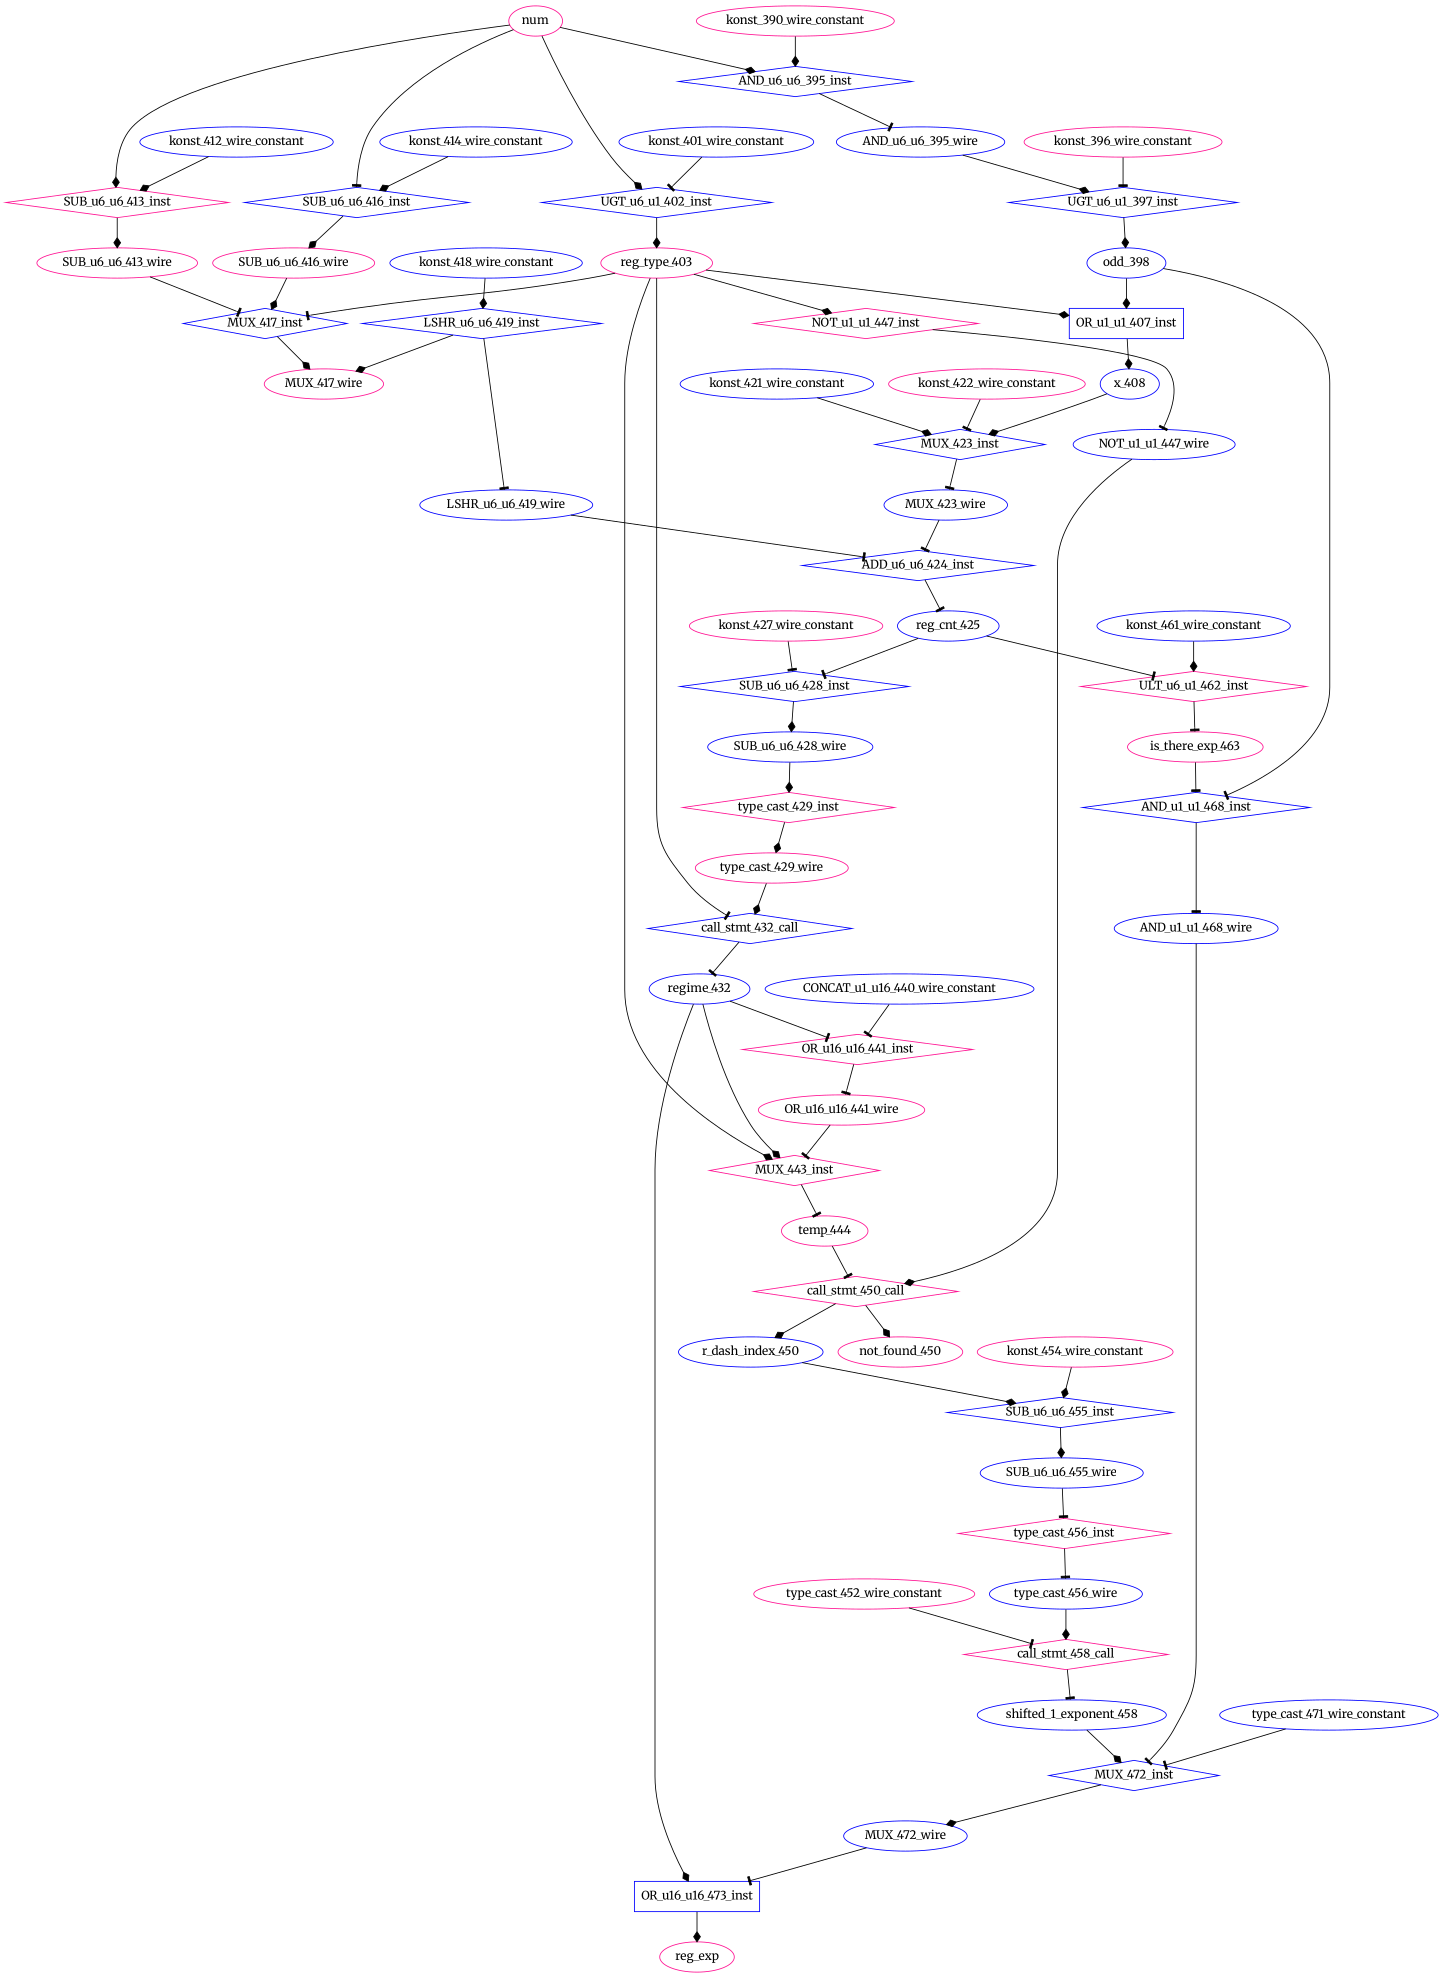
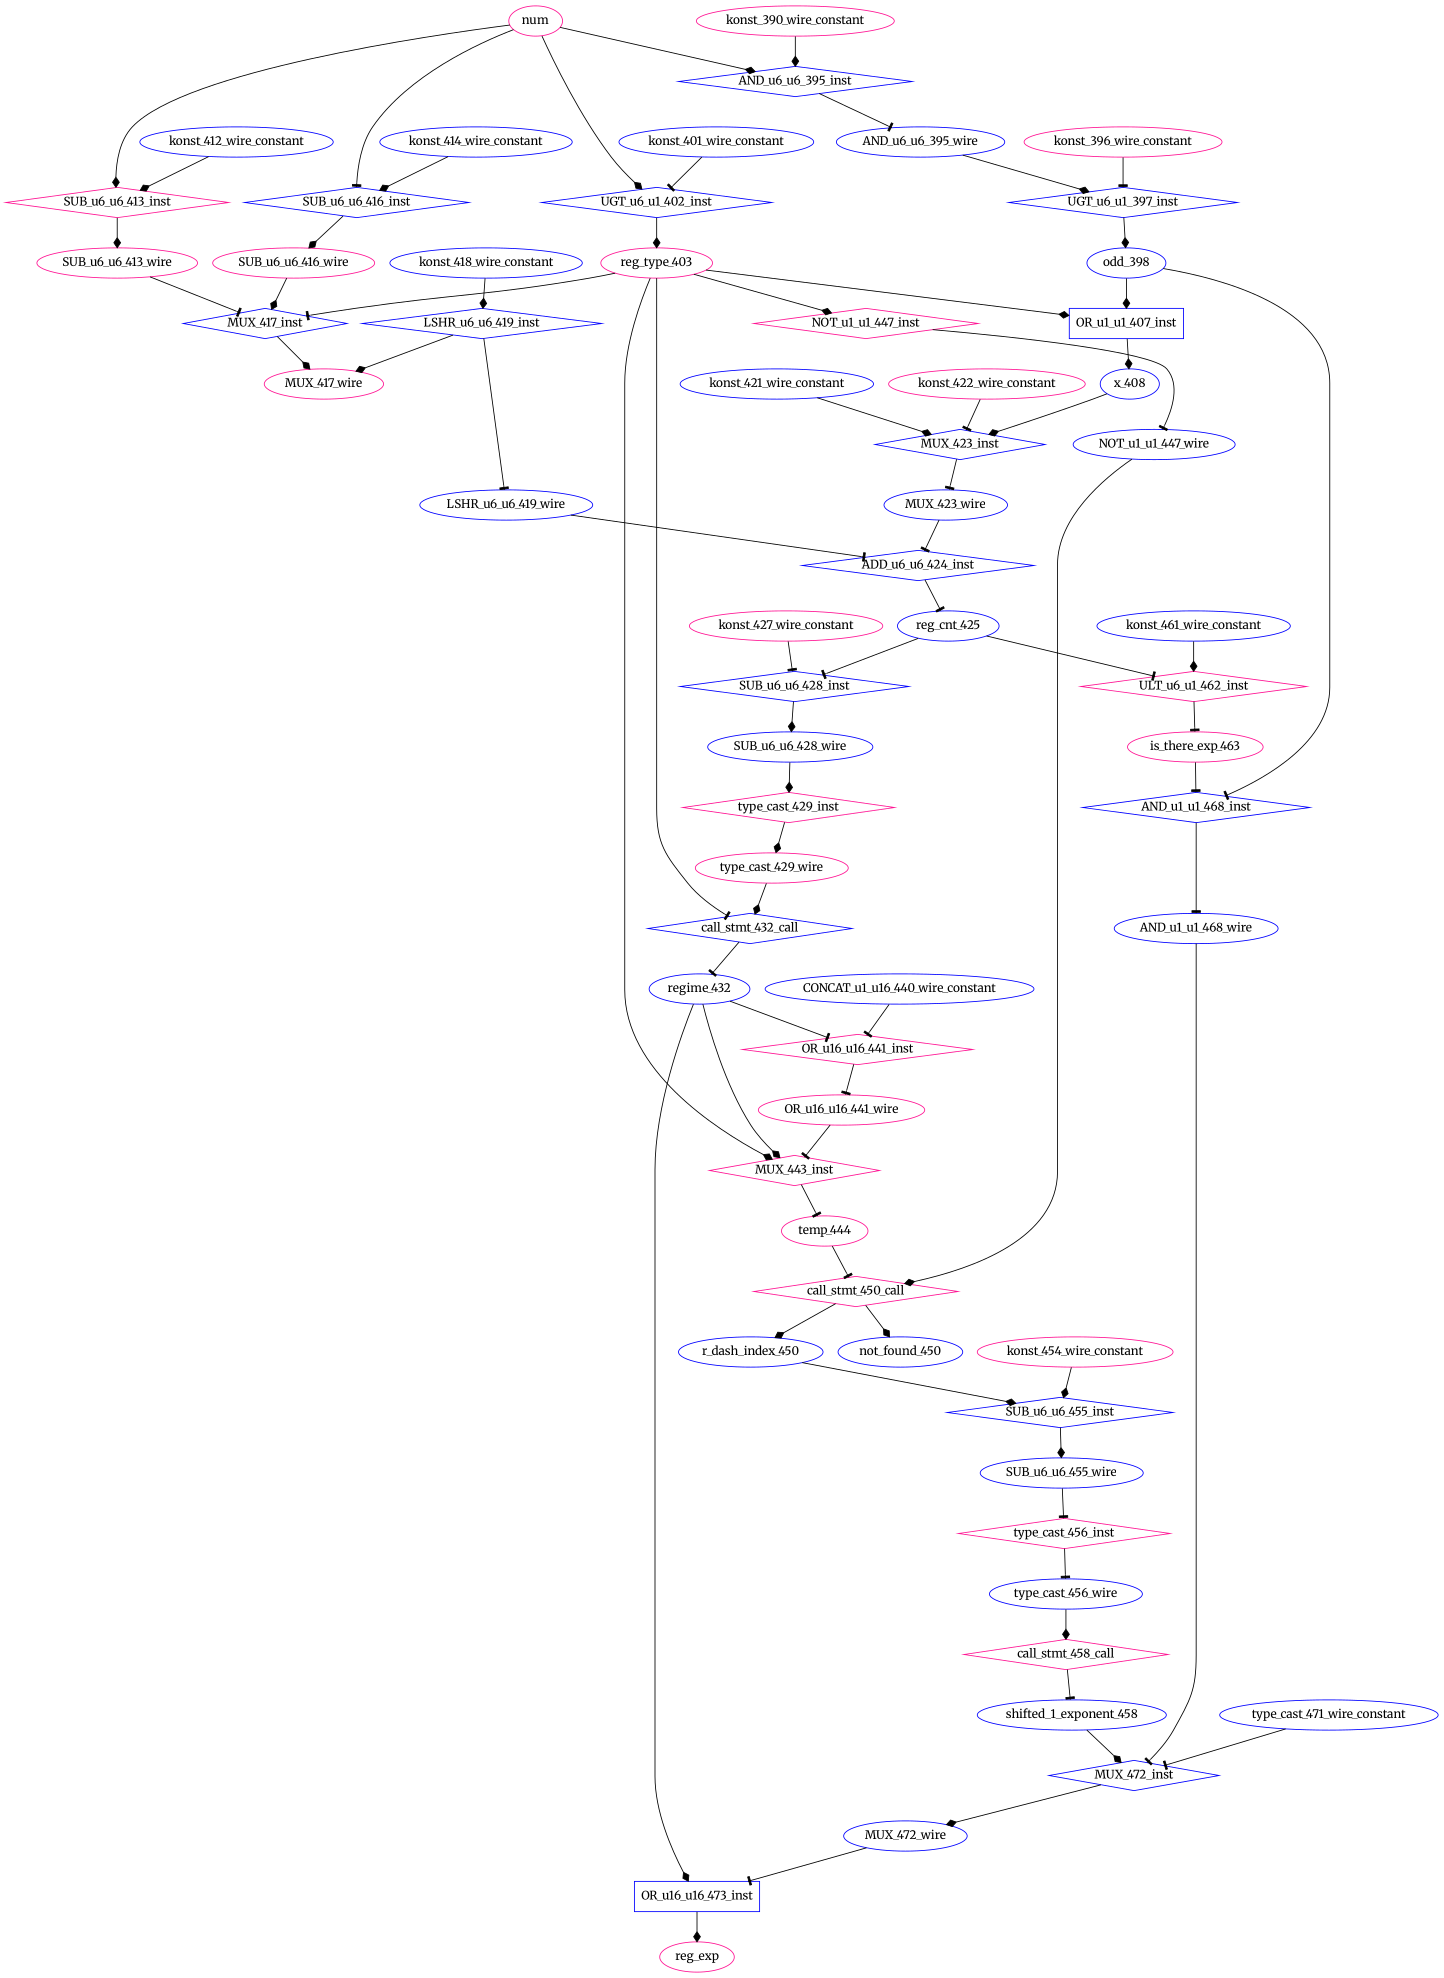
node "not_found_450": color deeppink -> blue
node "type_cast_452_wire_constant": removed
